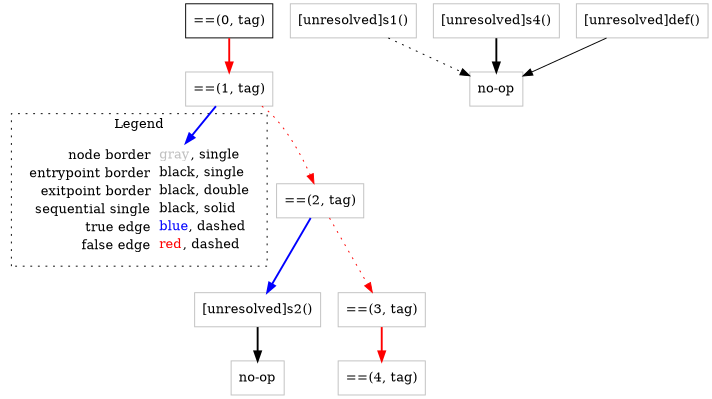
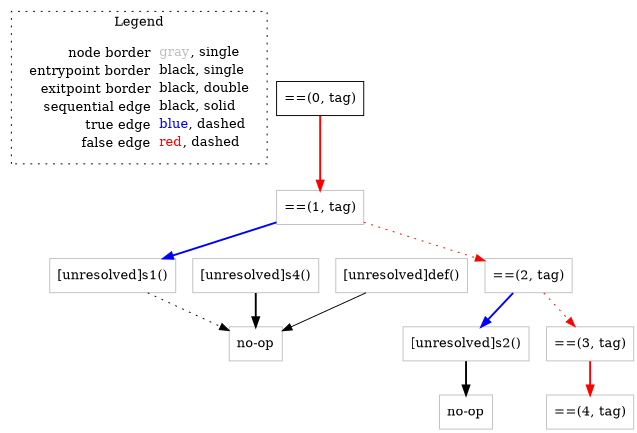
edge "==(1, tag)" -> "node border": now "==(1, tag)" -> "[unresolved]s1()"
node "node border": text "sequential single" -> "sequential edge"
